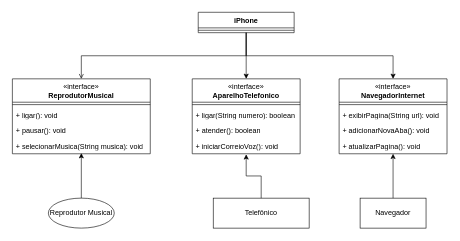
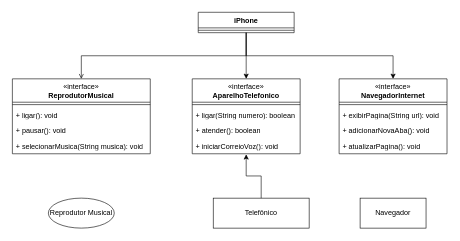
edge "Reprodutor Musical" -> "+ selecionarMusica(String musica): void": removed
edge "Navegador" -> "+ atualizarPagina(): void": removed
